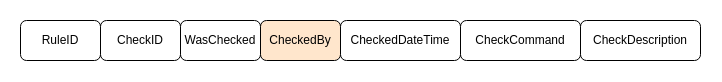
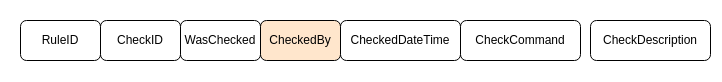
node "CheckDescription": moved (641, 41) -> (651, 41)
